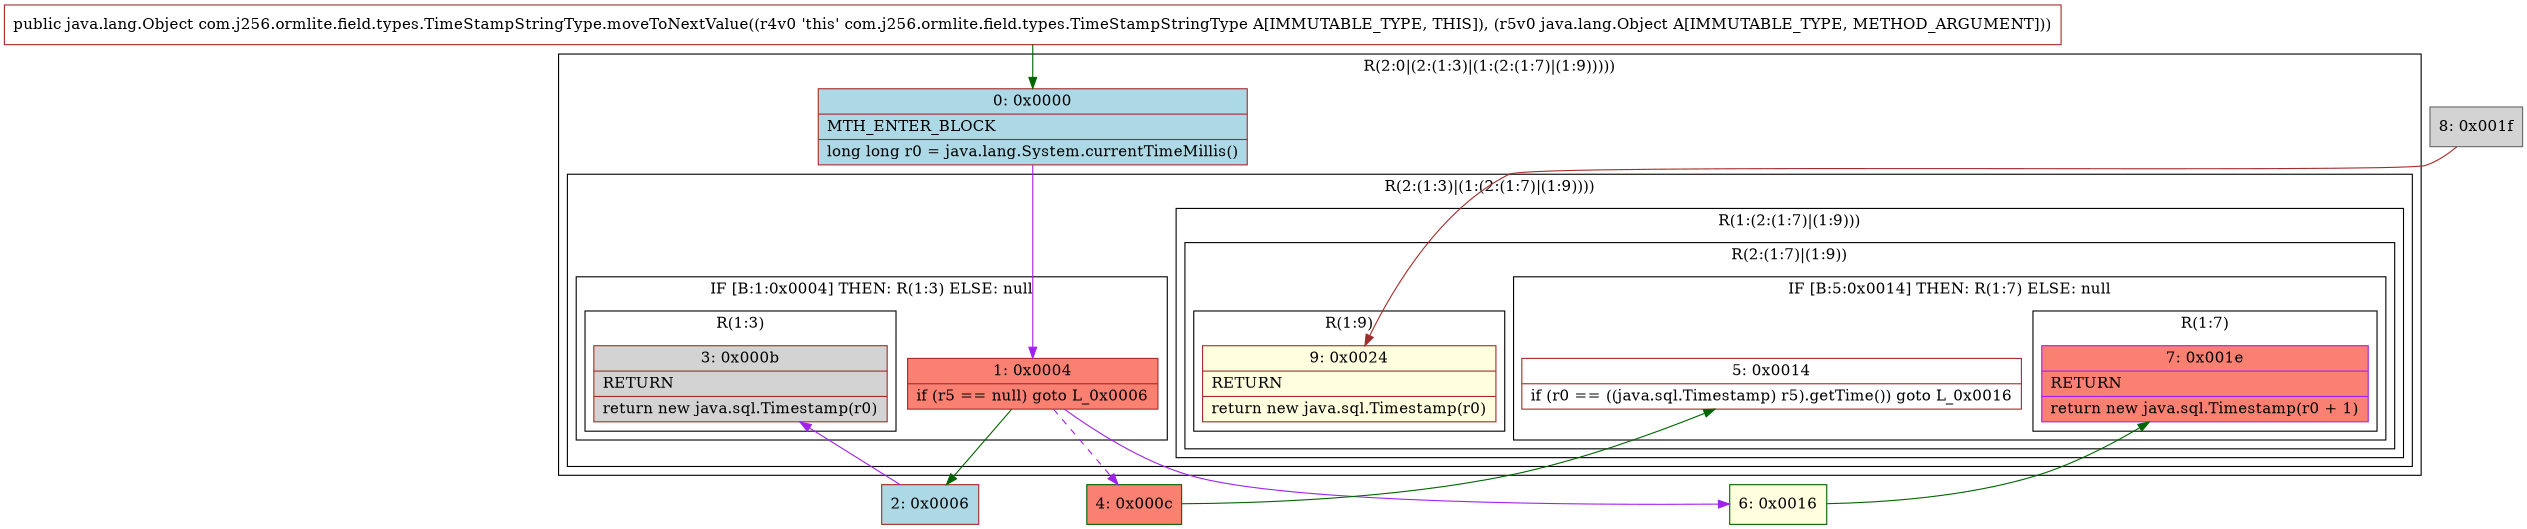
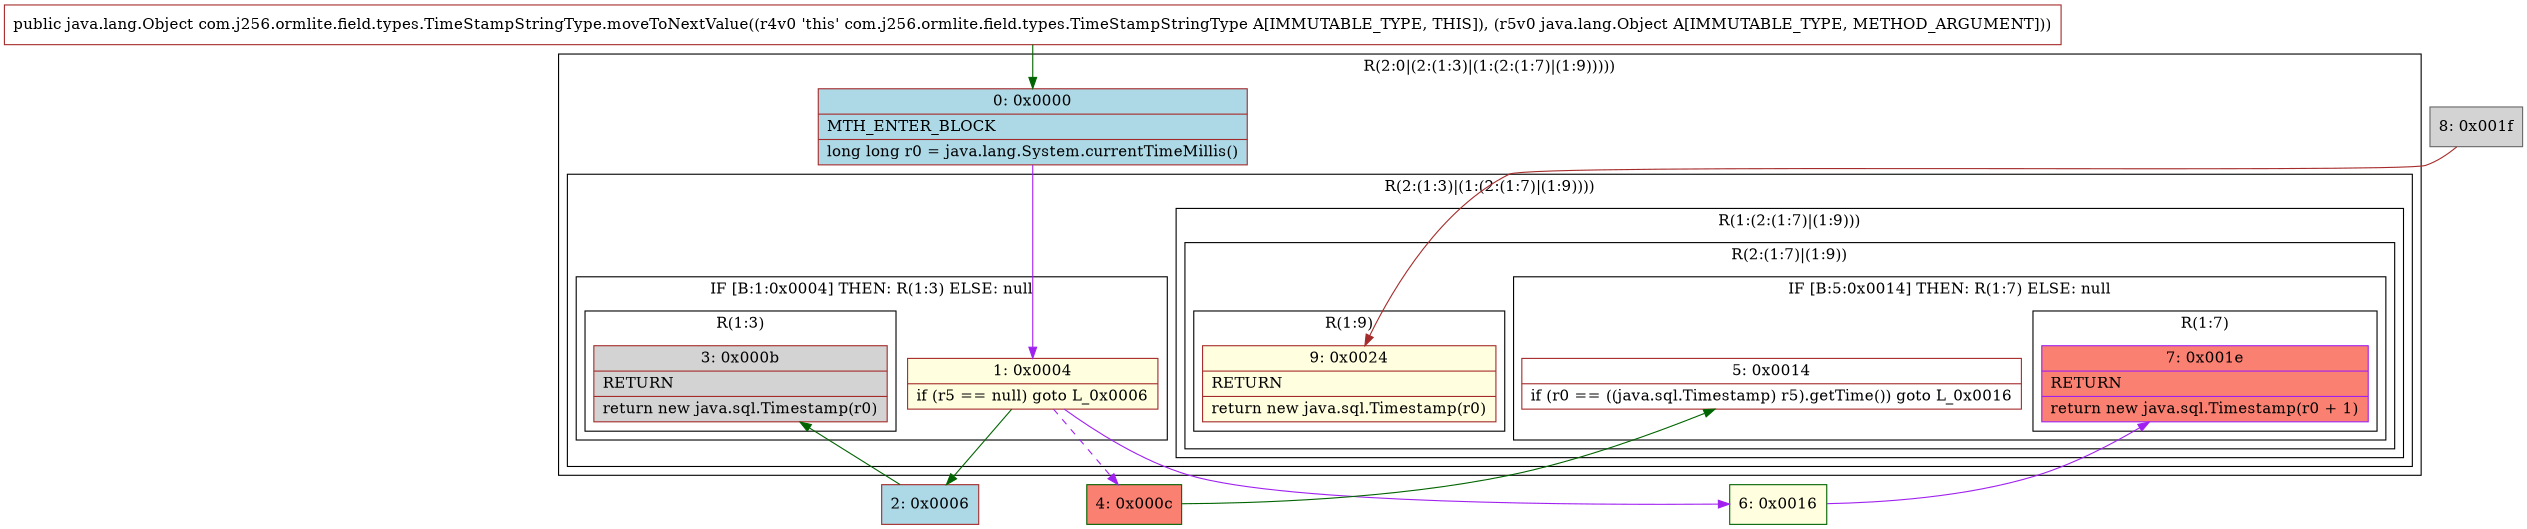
node "1: 0x0004": fillcolor salmon -> lightyellow
edge "2: 0x0006" -> "3: 0x000b": color purple -> darkgreen
edge "6: 0x0016" -> "7: 0x001e": color darkgreen -> purple
